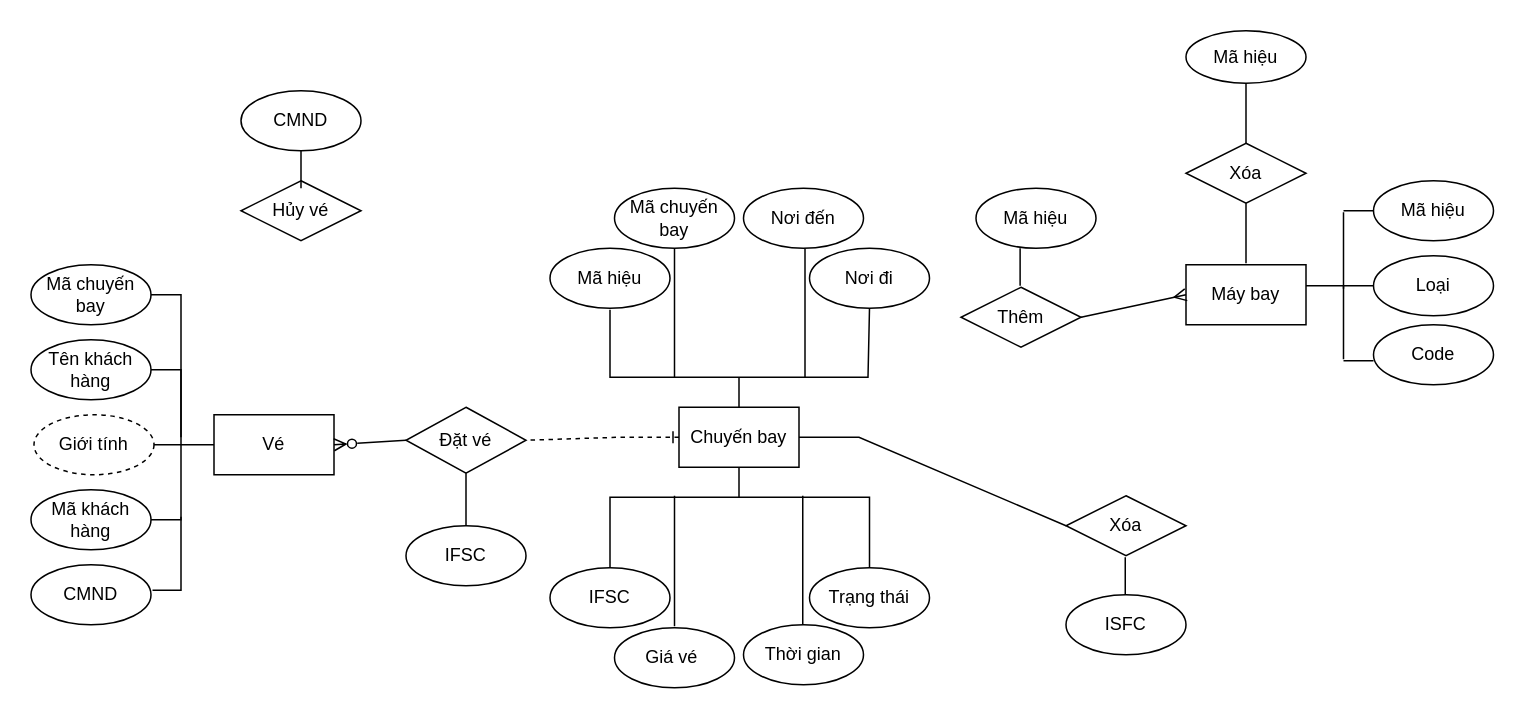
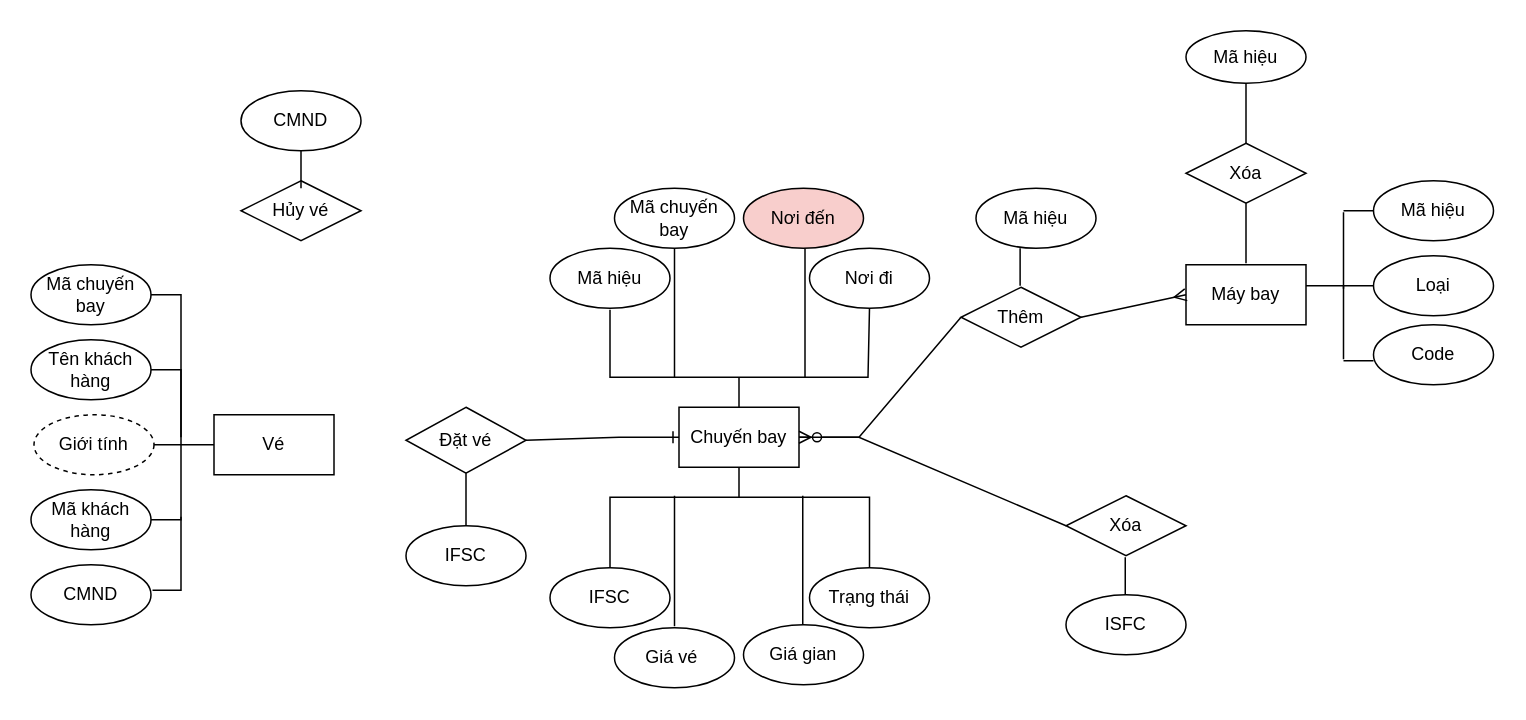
node "Nơi đến": fillcolor #ffffff -> #f8cecc
edge "Thêm" -> "Chuyến bay": added
edge "Đặt vé" -> "Chuyến bay": style dashed -> solid
edge "Đặt vé" -> "Vé": removed
node "Thời gian": label "Thời gian" -> "Giá gian"
